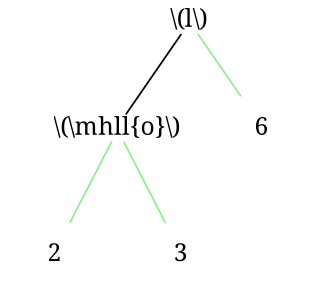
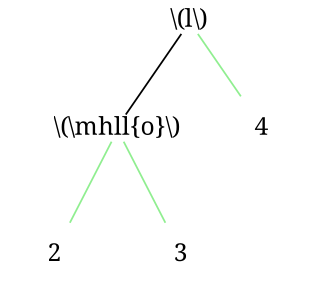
node "6": label "6" -> "4"
